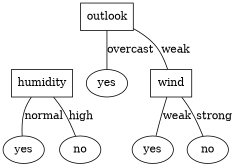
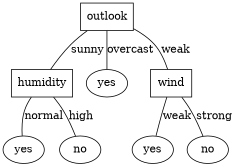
edge "outlook" -- "humidity": added, label "sunny"
